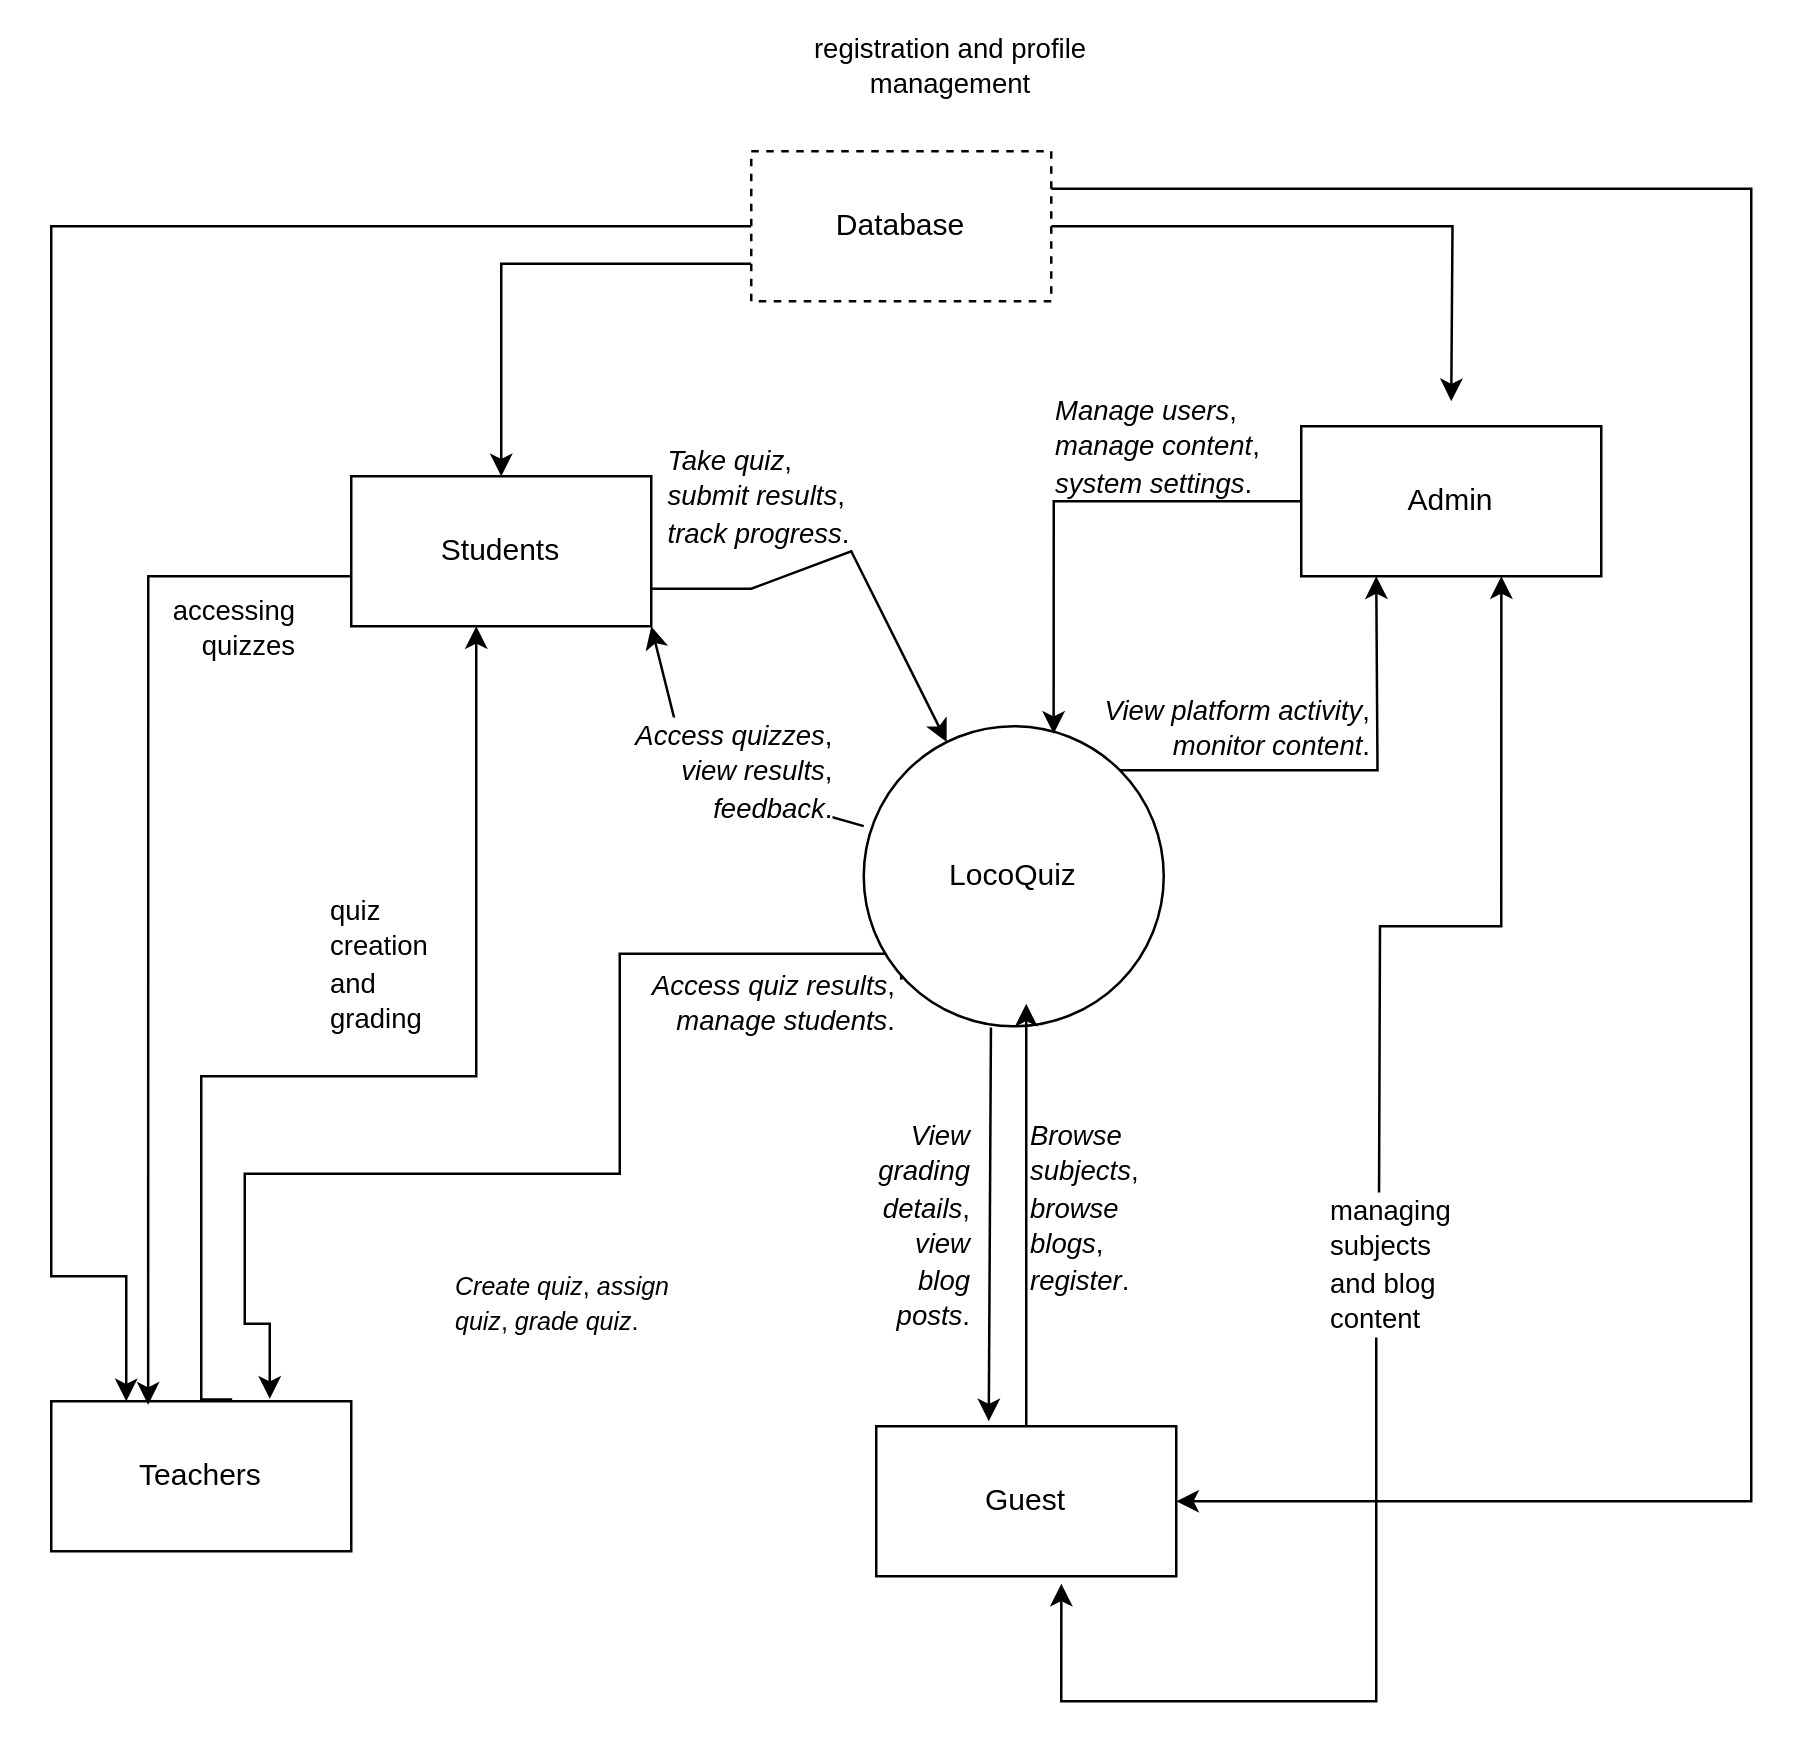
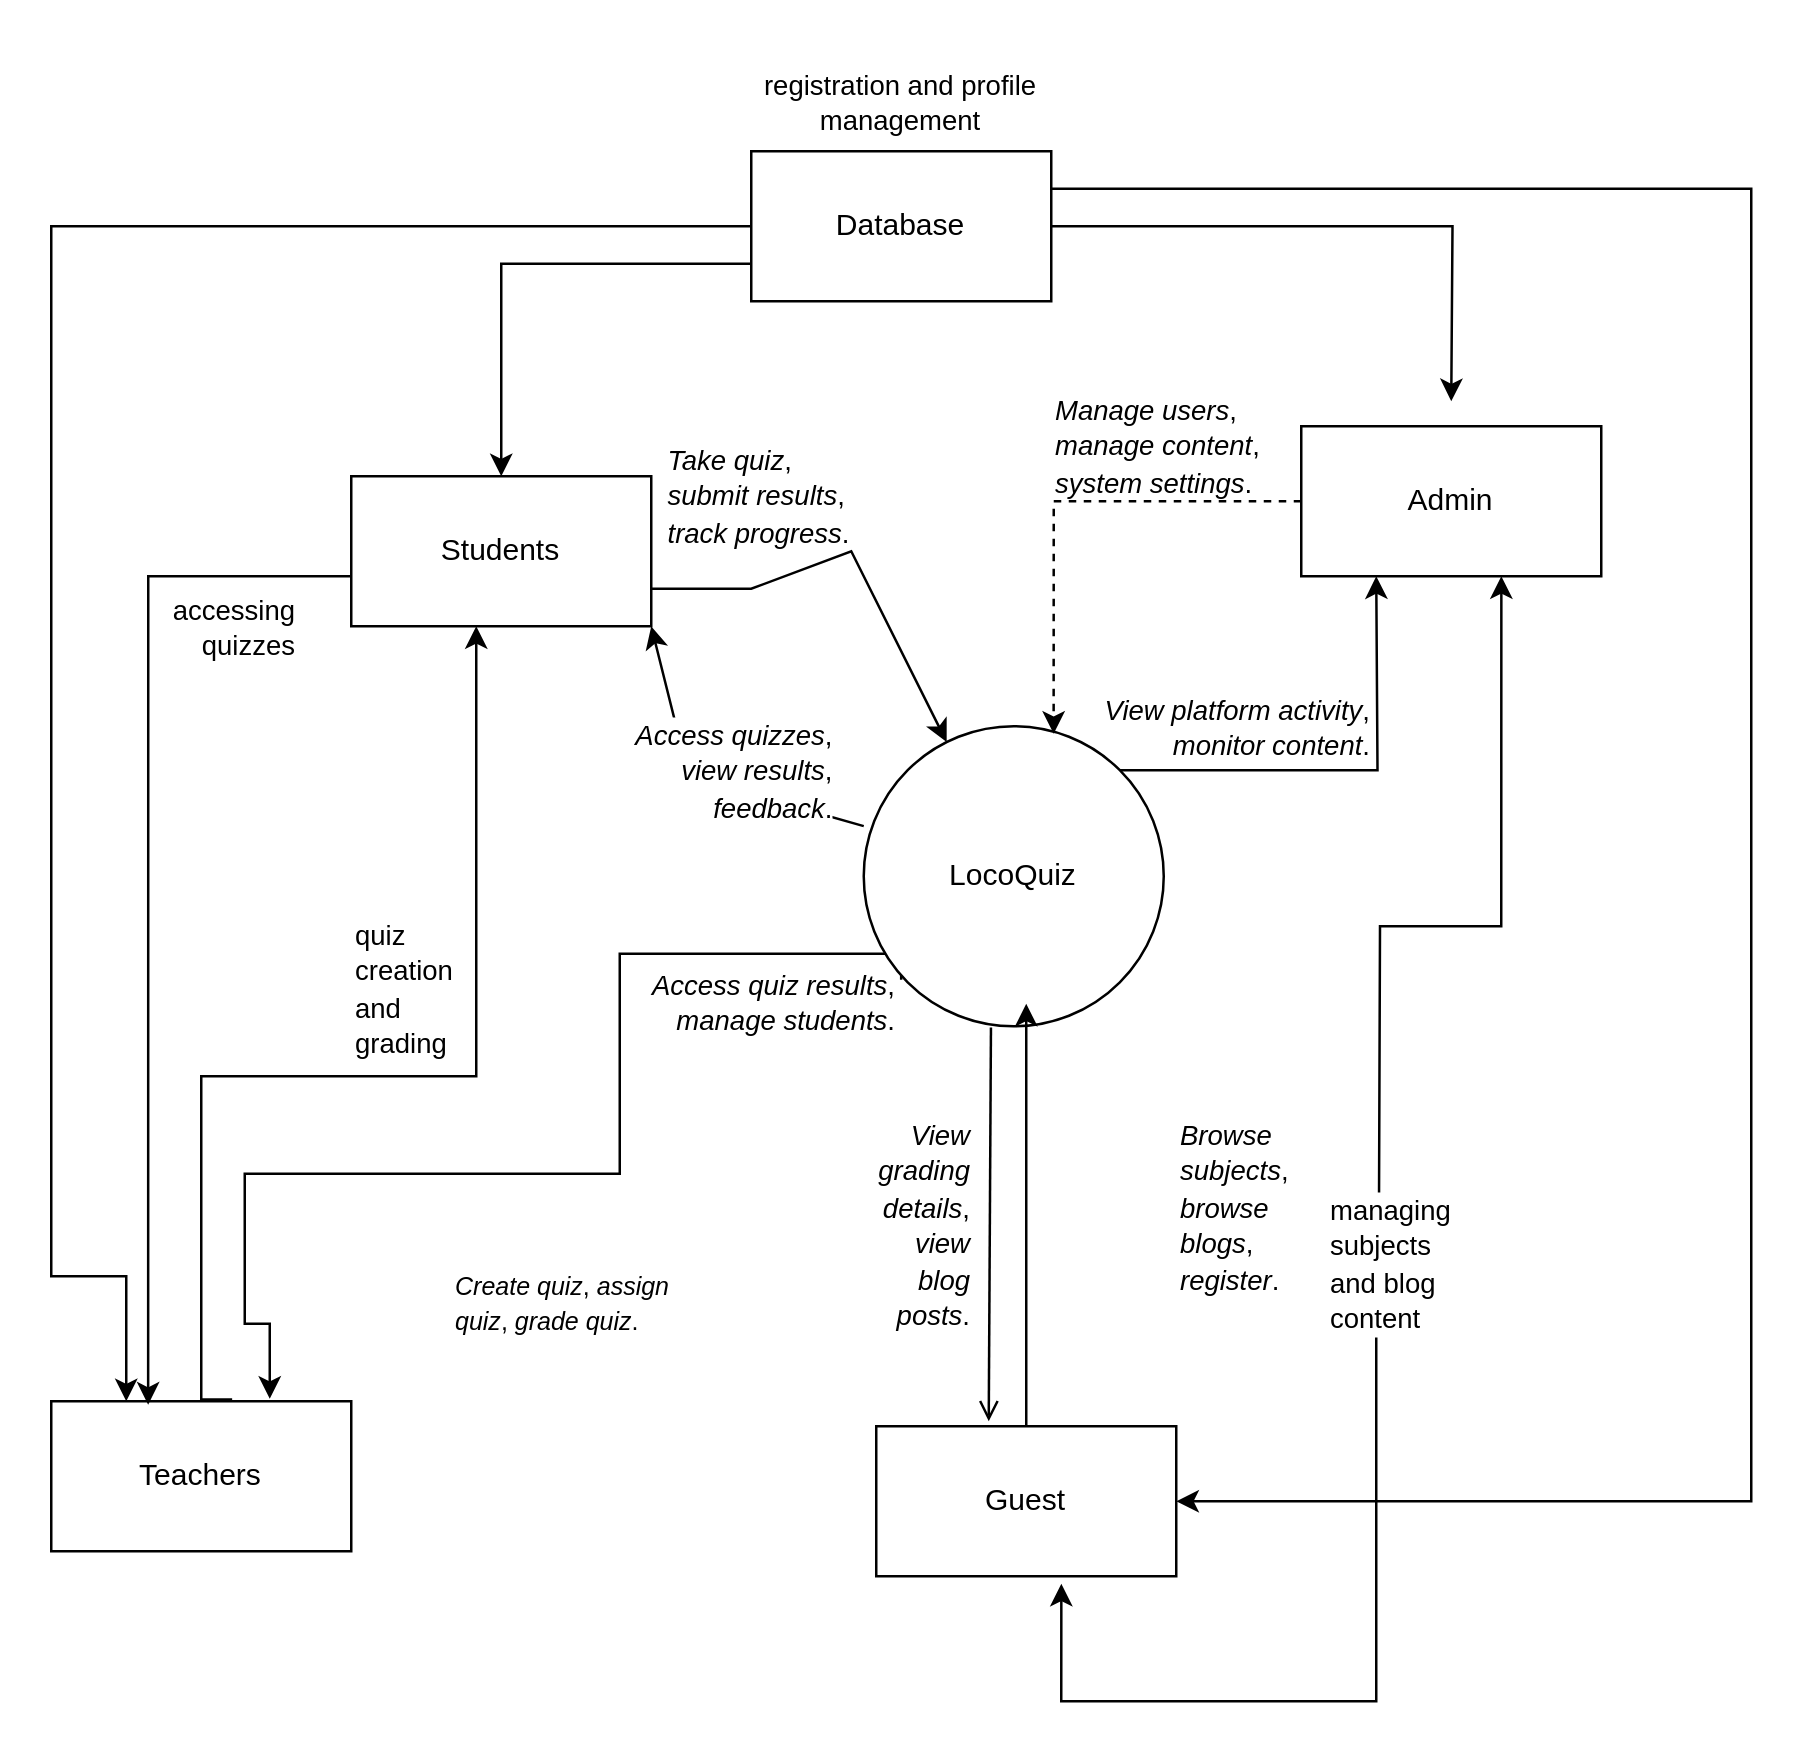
node "registration and profile management": moved (951, 64) -> (901, 101)
node "Database": style dashed -> solid
edge "Admin" -> "LocoQuiz": style solid -> dashed
node "quiz creation and grading": moved (401, 964) -> (426, 989)
node "Browse subjects, browse blogs, register.": moved (1089, 1201) -> (1239, 1201)
edge "LocoQuiz" -> "Guest": arrowhead classic -> open
